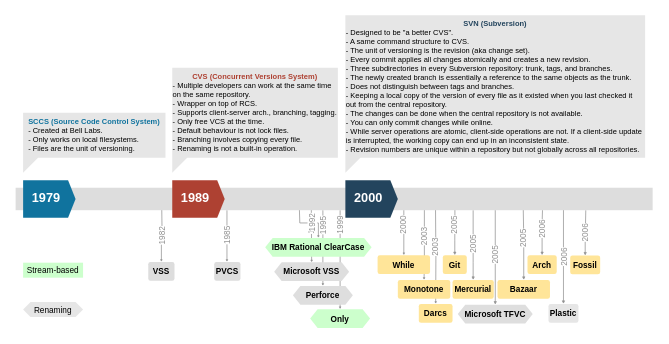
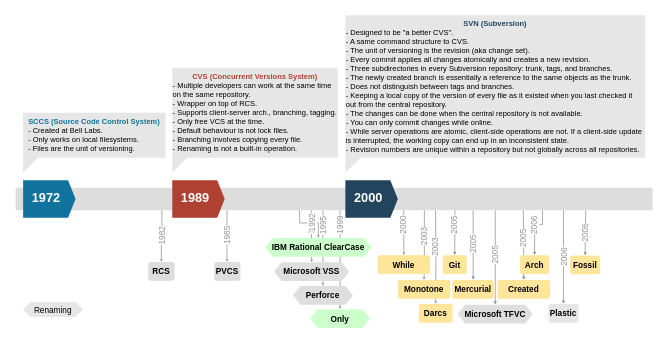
node "1979": label "1979" -> "1972"
node "Arch": moved (542, 265) -> (535, 265)
node "Stream-based": removed
node "VSS": label "VSS" -> "RCS"
node "Bazaar": label "Bazaar" -> "Created"
